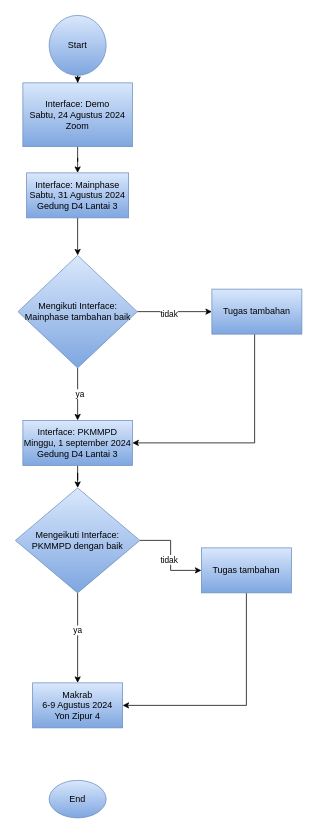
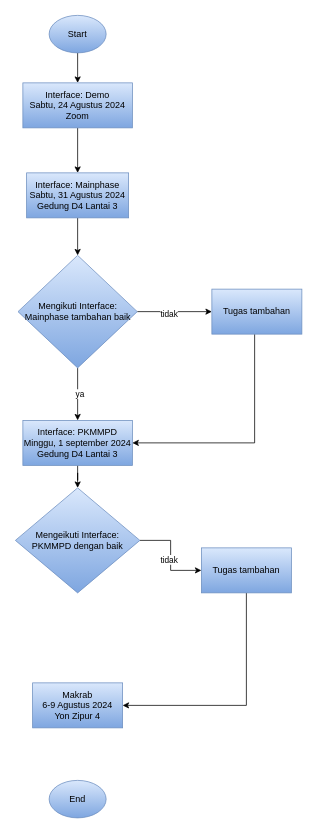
node "Start": size 57x60 -> 57x38
node "Interface: Demo Sabtu, 24 Agustus 2024 Zoom": size 110x64 -> 110x45
edge "Mengeikuti Interface: PKMMPD dengan baik" -> "Makrab 6-9 Agustus 2024 Yon Zipur 4": removed, label "ya"
